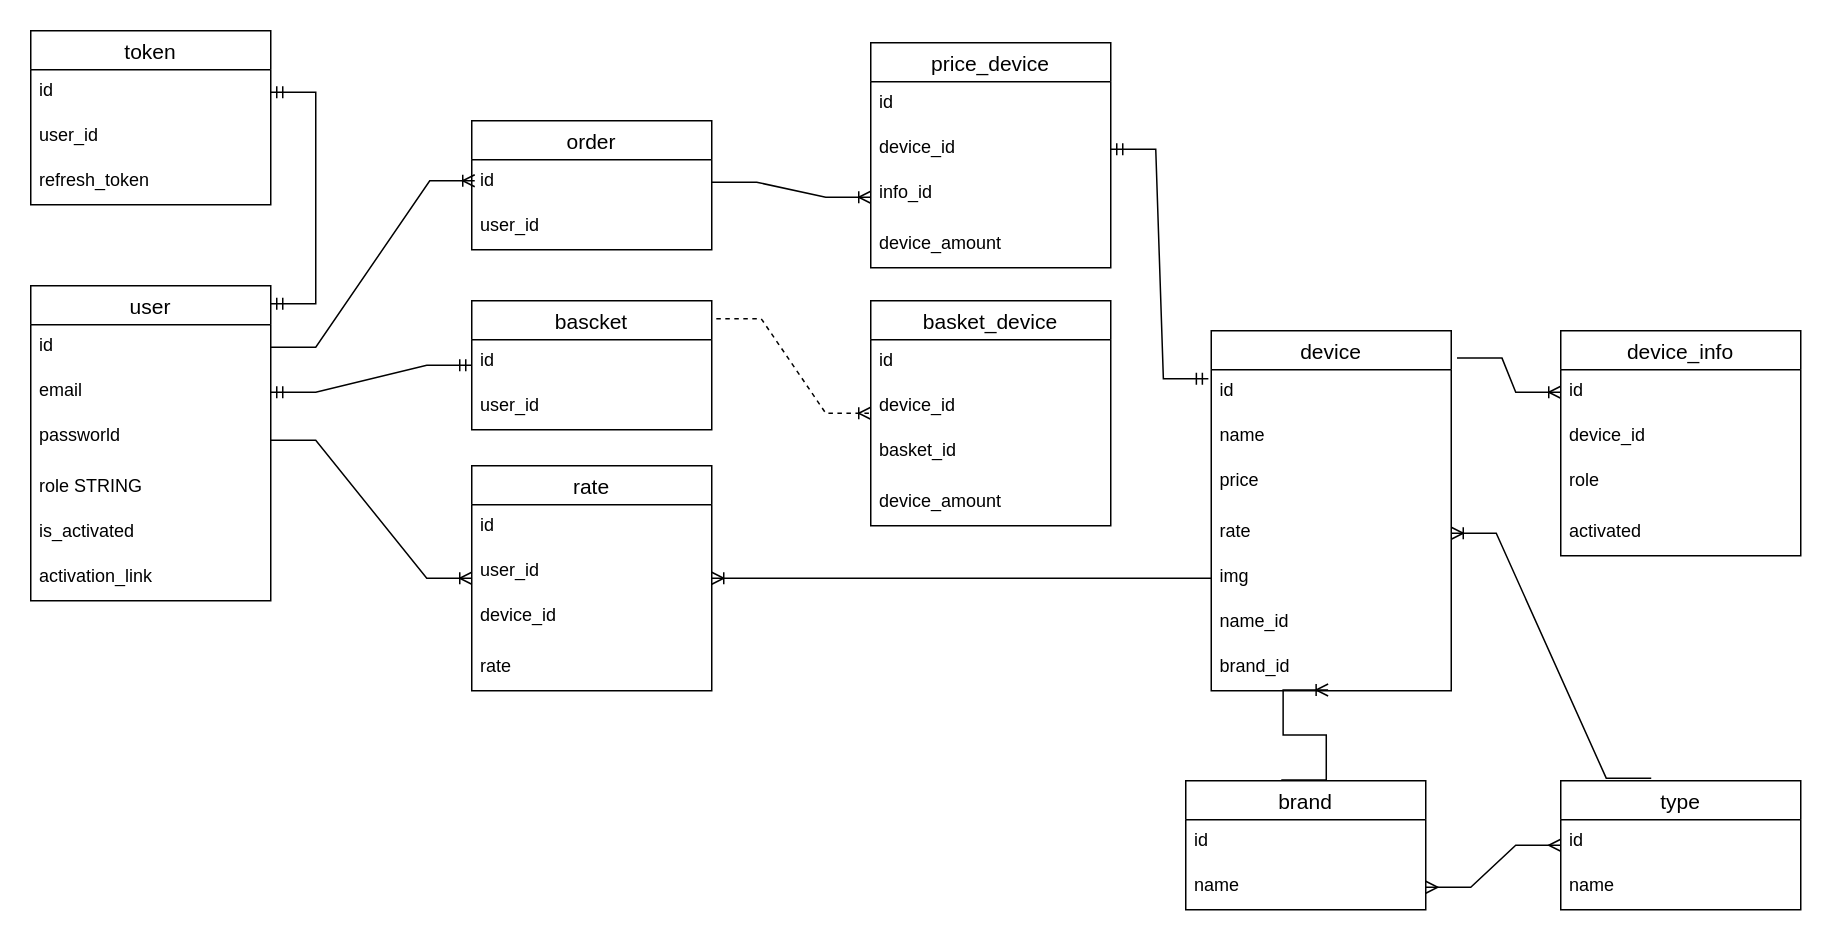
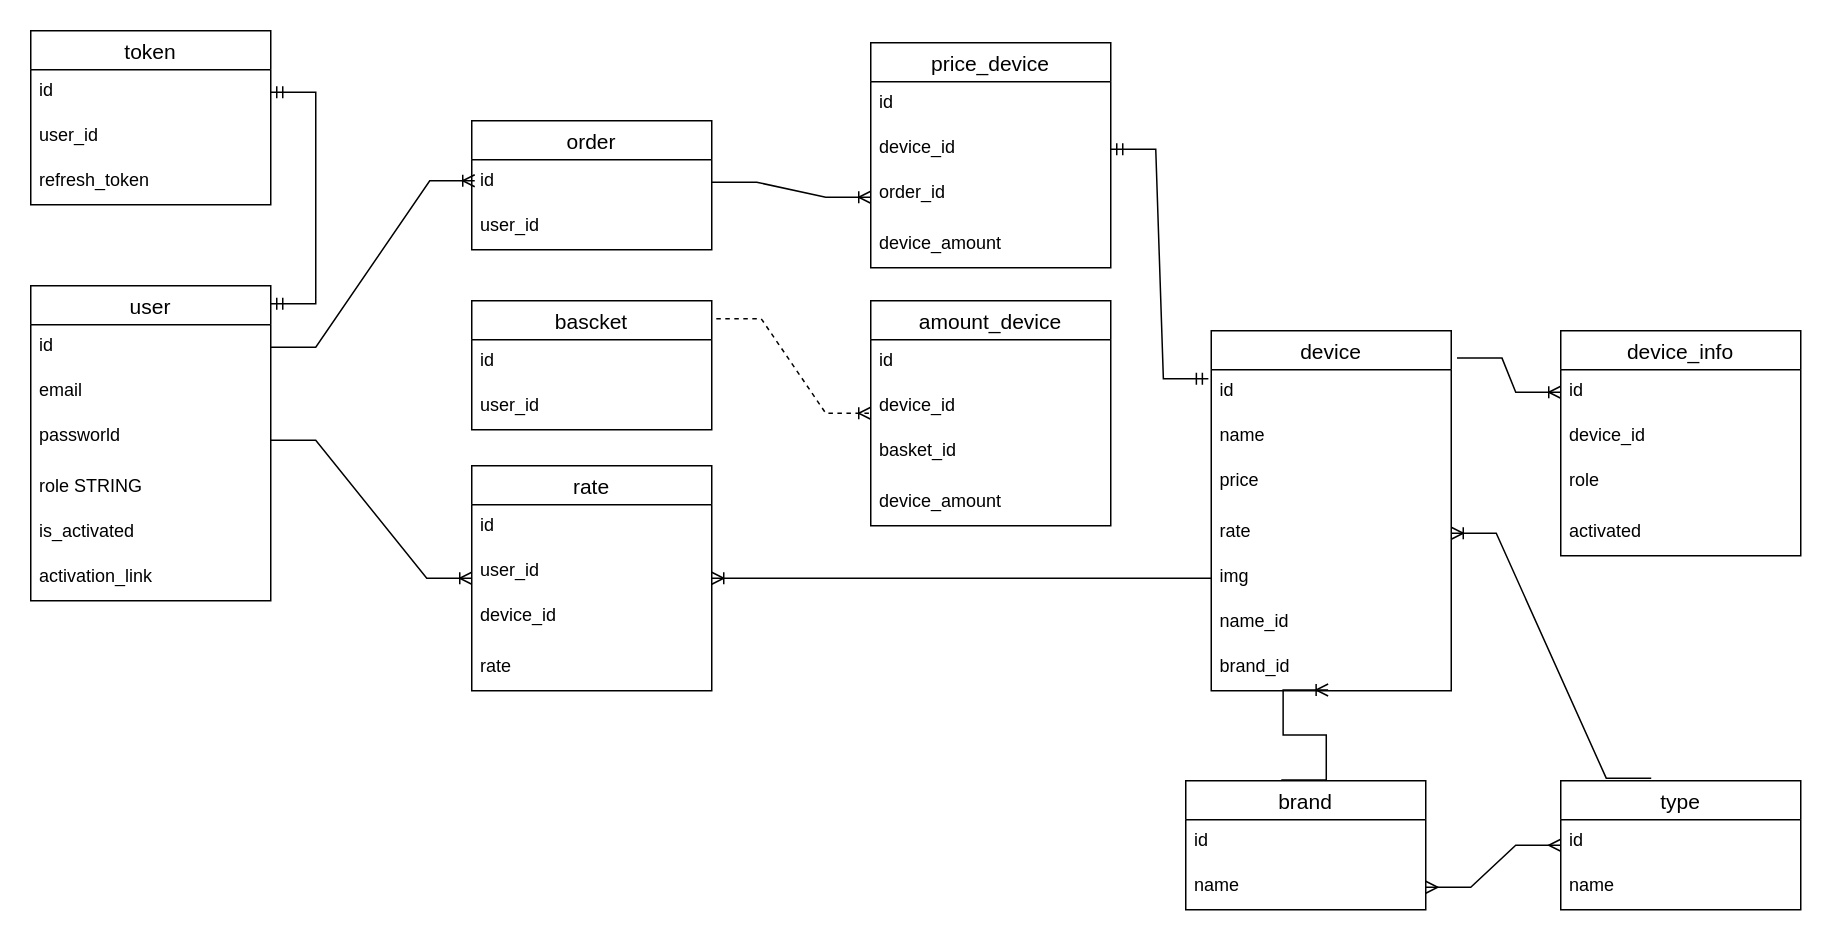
node "info_id": label "info_id" -> "order_id"
node "basket_device": label "basket_device" -> "amount_device"
edge "bascket" -- "email": removed
